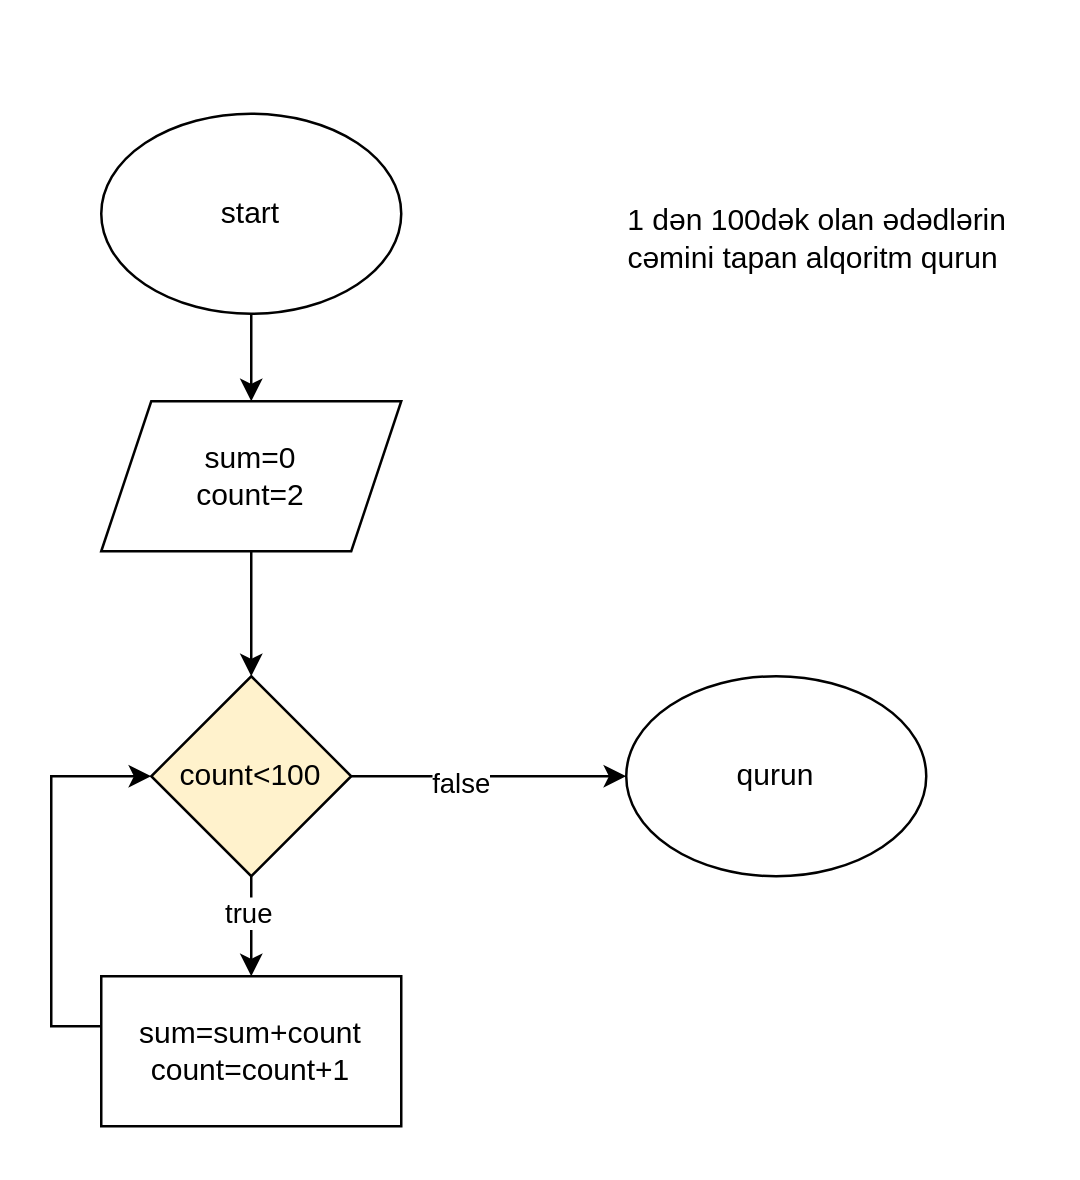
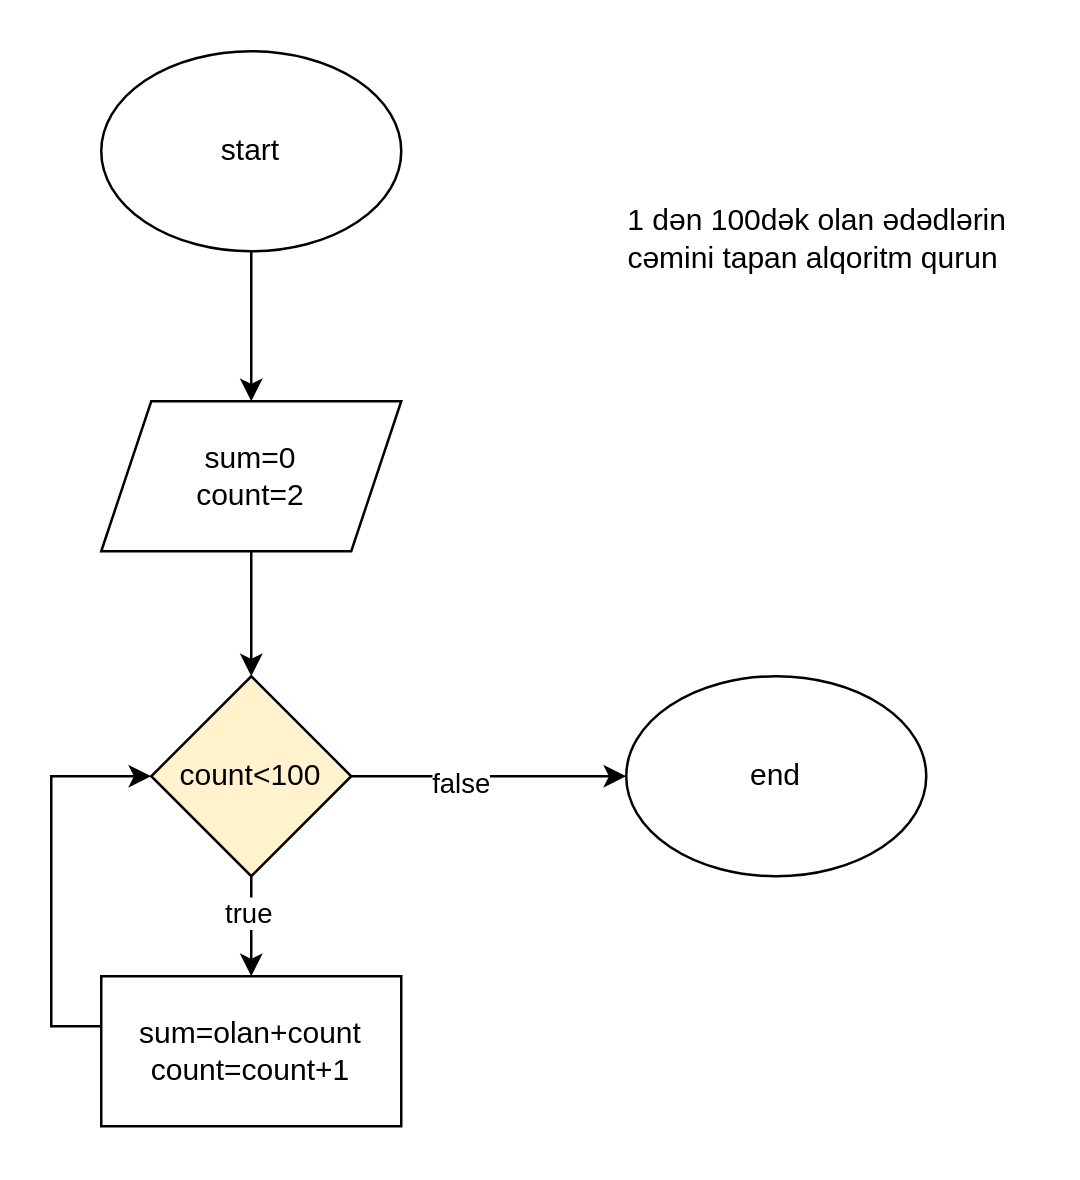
node "start": moved (251, 214) -> (251, 151)
node "qurun": label "qurun" -> "end"
node "sum=sum+count count=count+1": label "sum=sum+count count=count+1" -> "sum=olan+count count=count+1"
